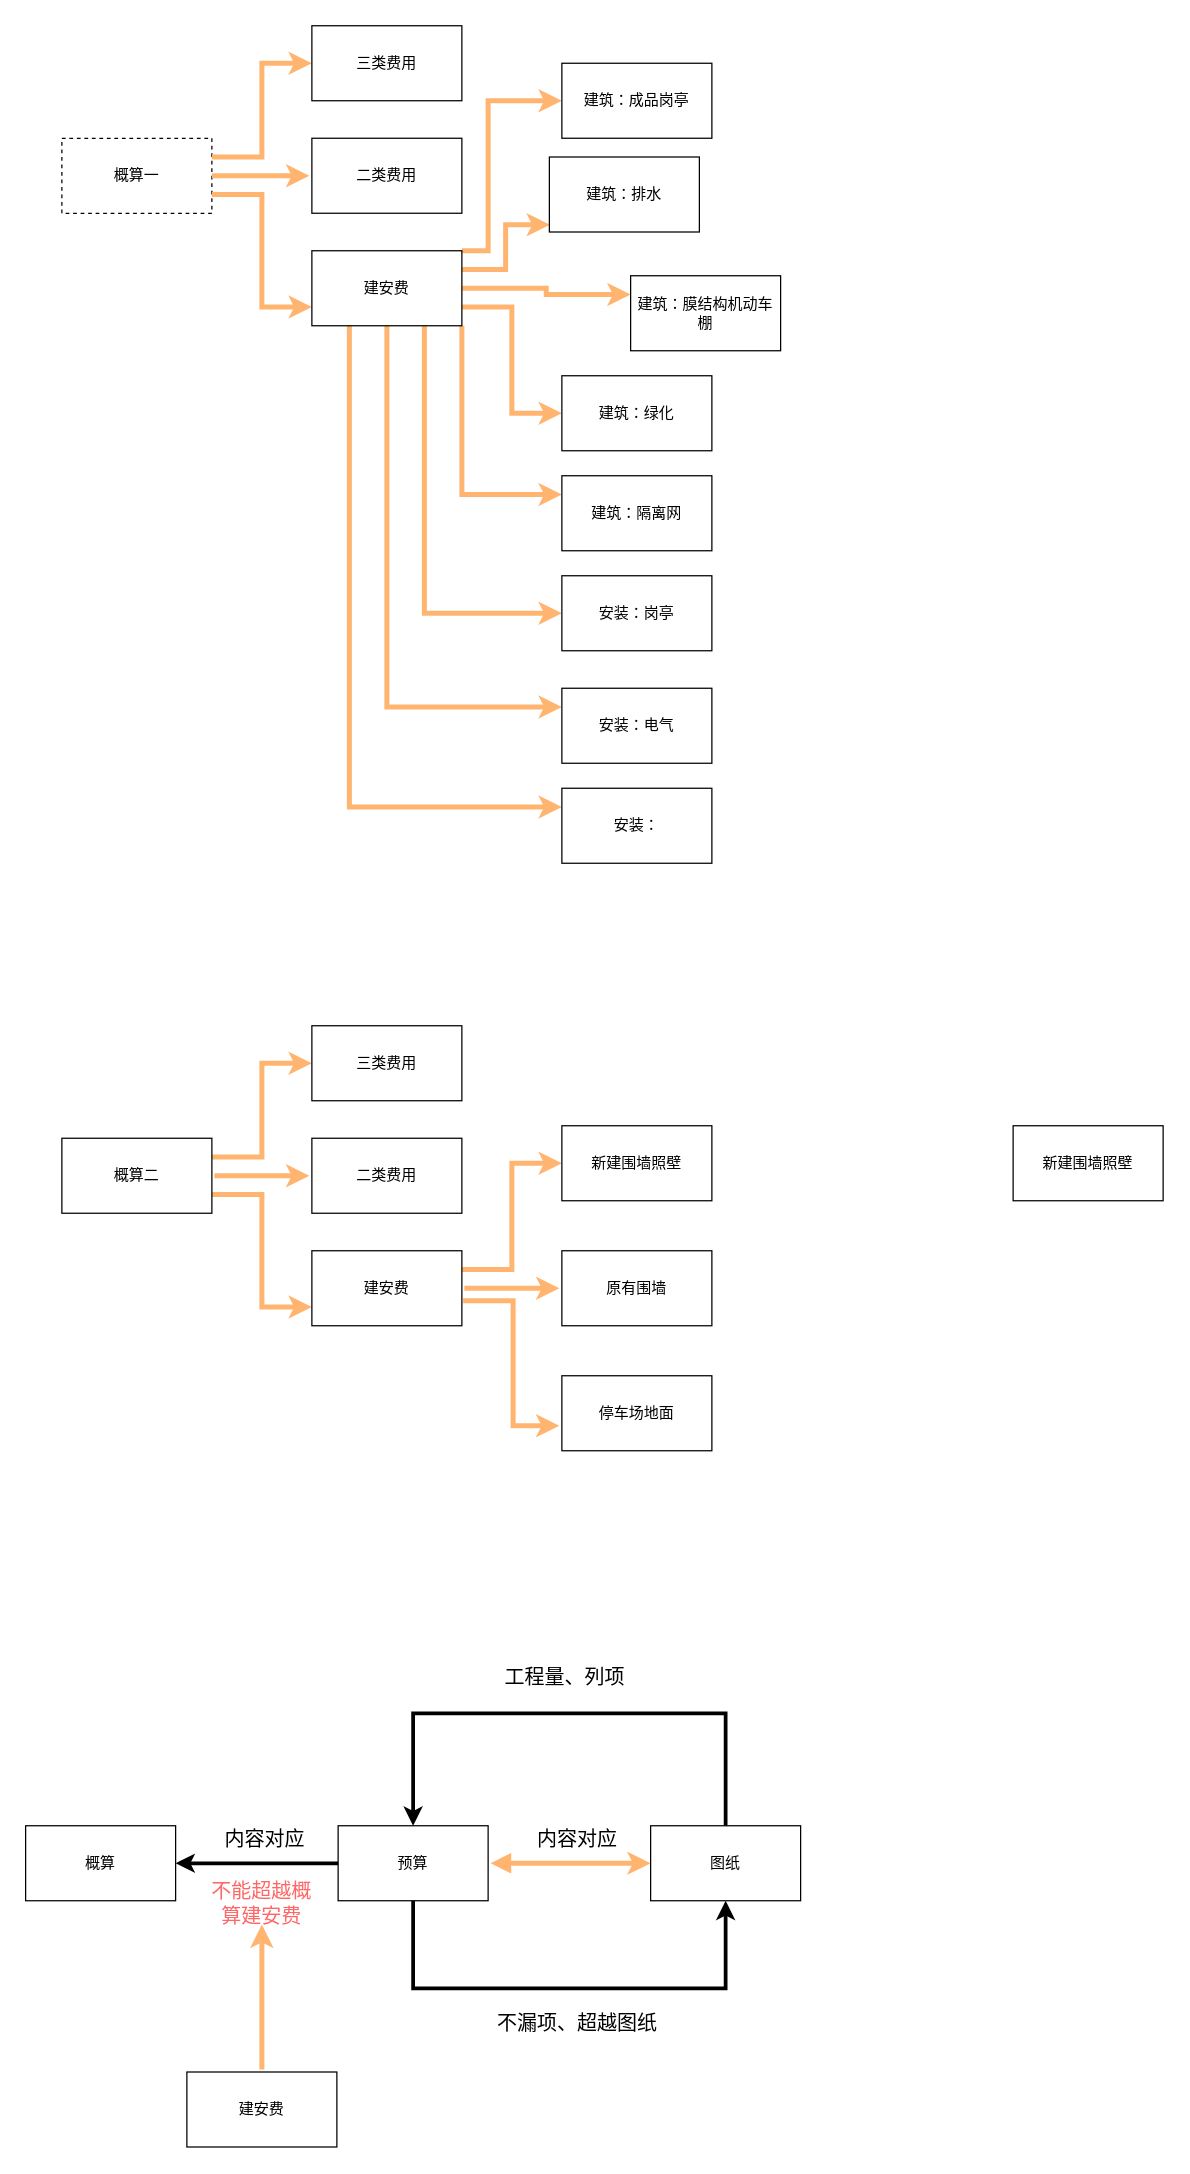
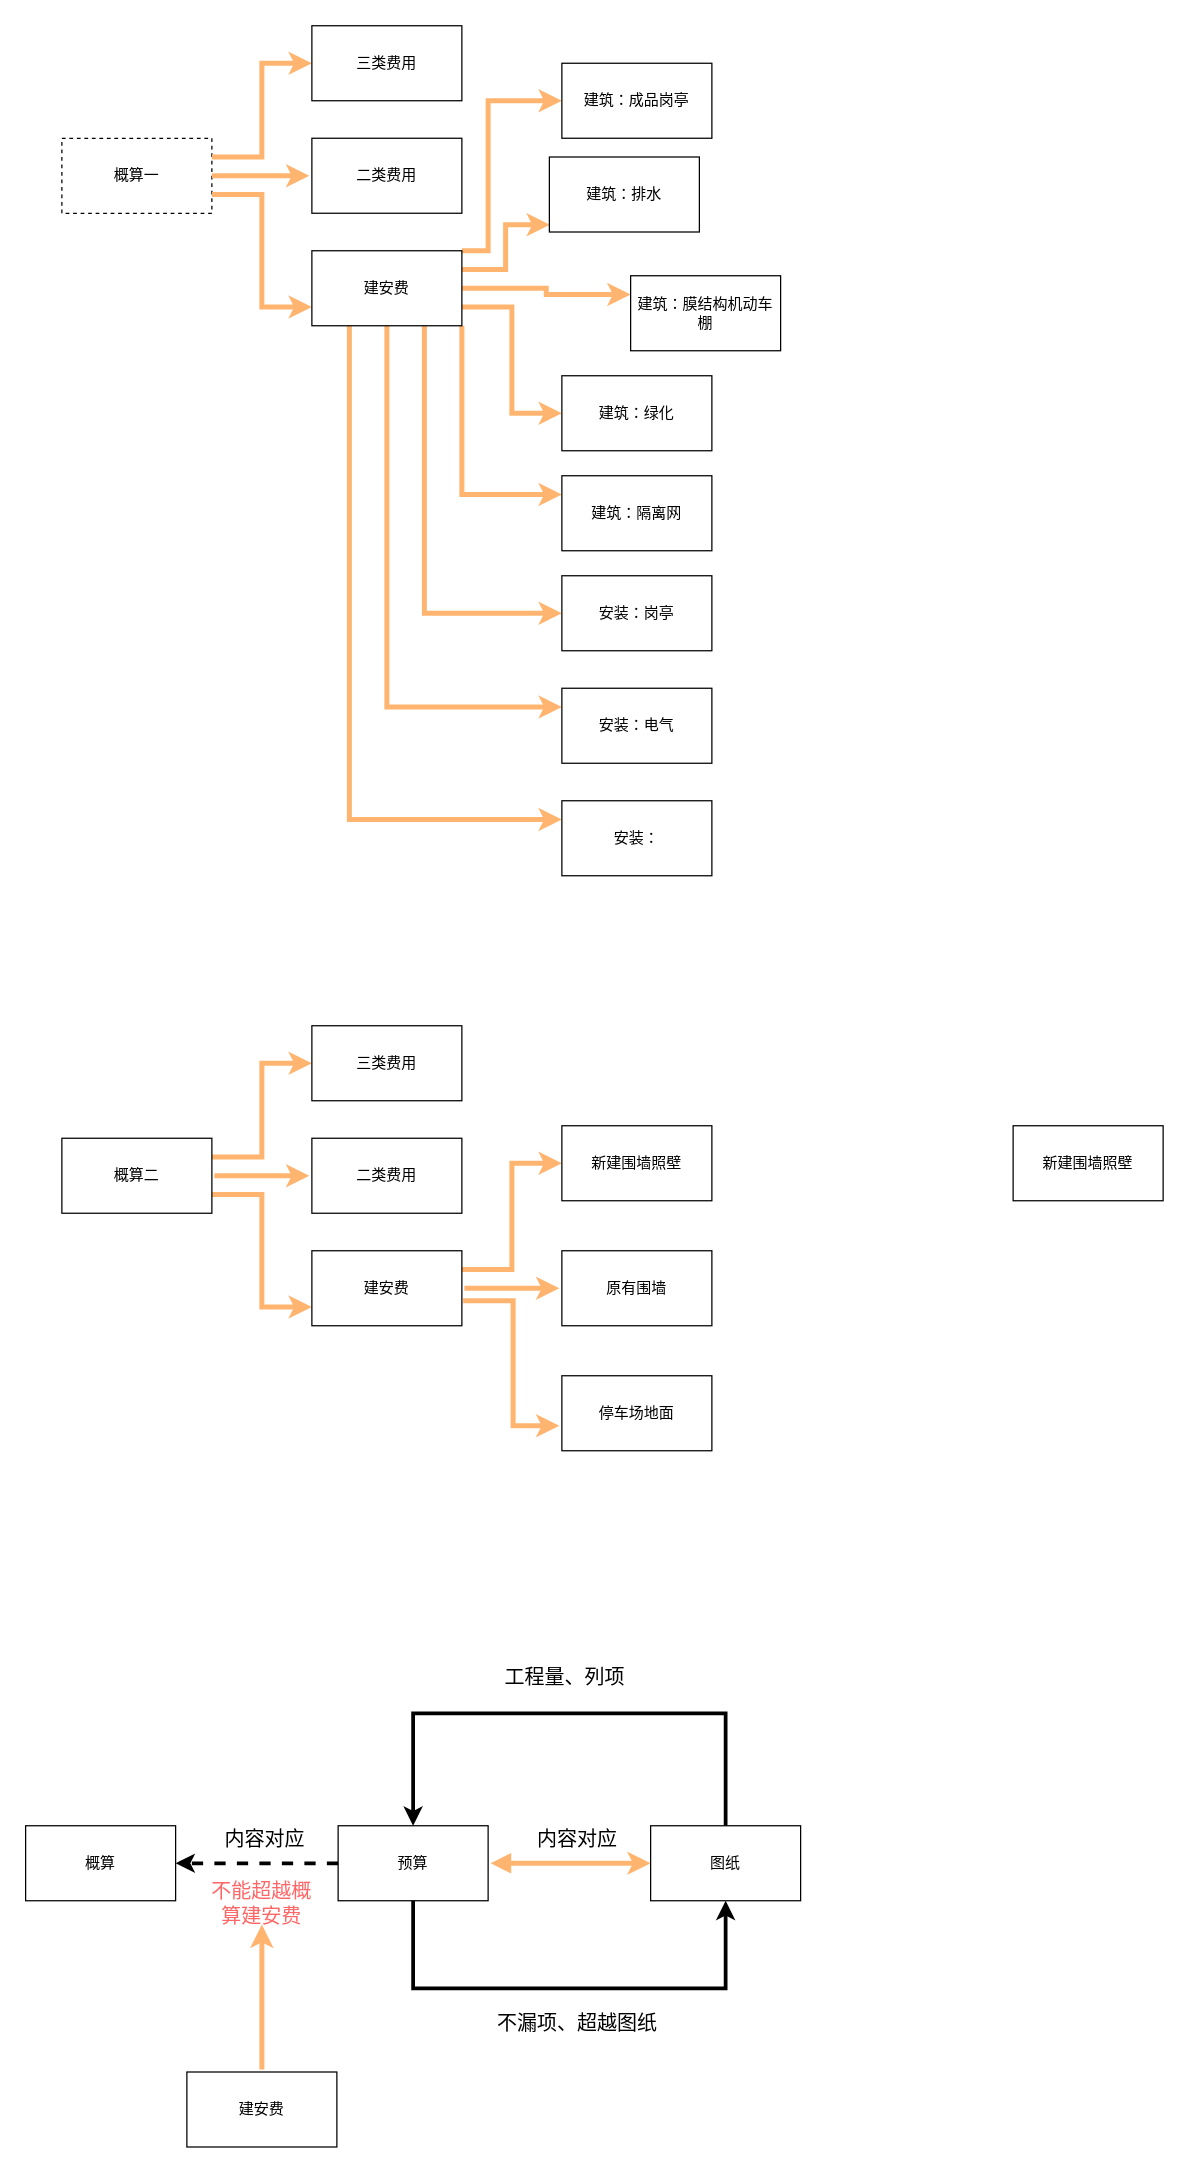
node "安装：": moved (637, 826) -> (637, 838)
edge "预算" -> "概算": style solid -> dashed
